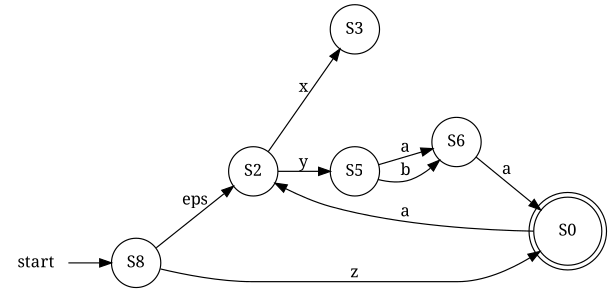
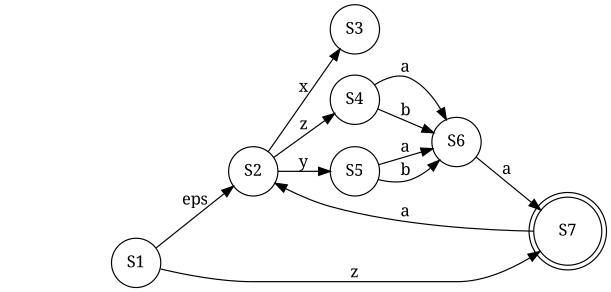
node "S4": added
node "S0": label "S0" -> "S7"
node "start": removed
node "S8": label "S8" -> "S1"
